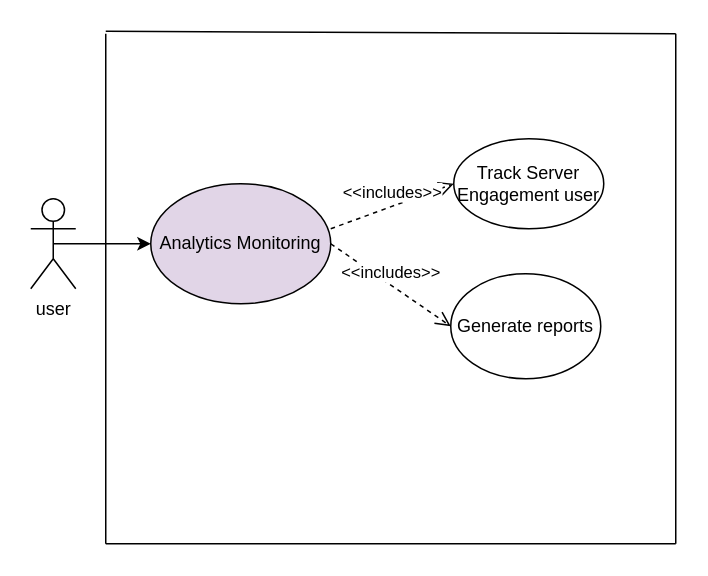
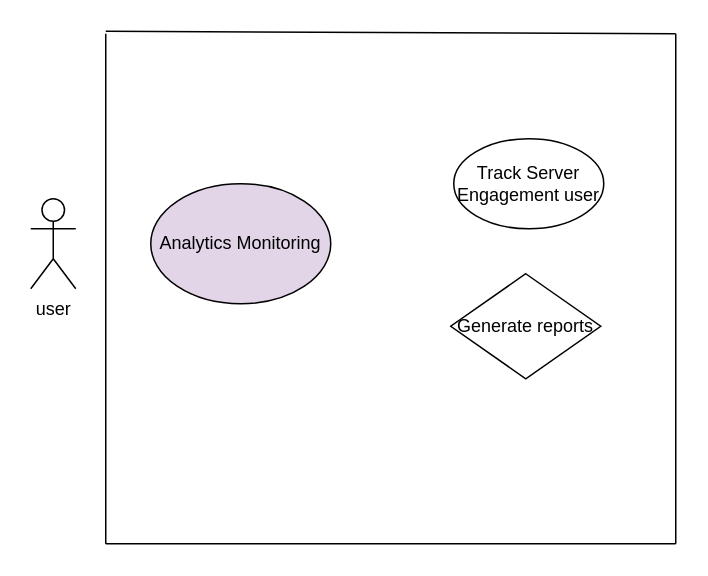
edge "Analytics Monitoring" -> "Track Server Engagement user": removed, label "<<includes>>"
edge "user" -> "Analytics Monitoring": removed
edge "Analytics Monitoring" -> "Generate reports": removed, label "<<includes>>"
node "Generate reports": shape ellipse -> diamond
